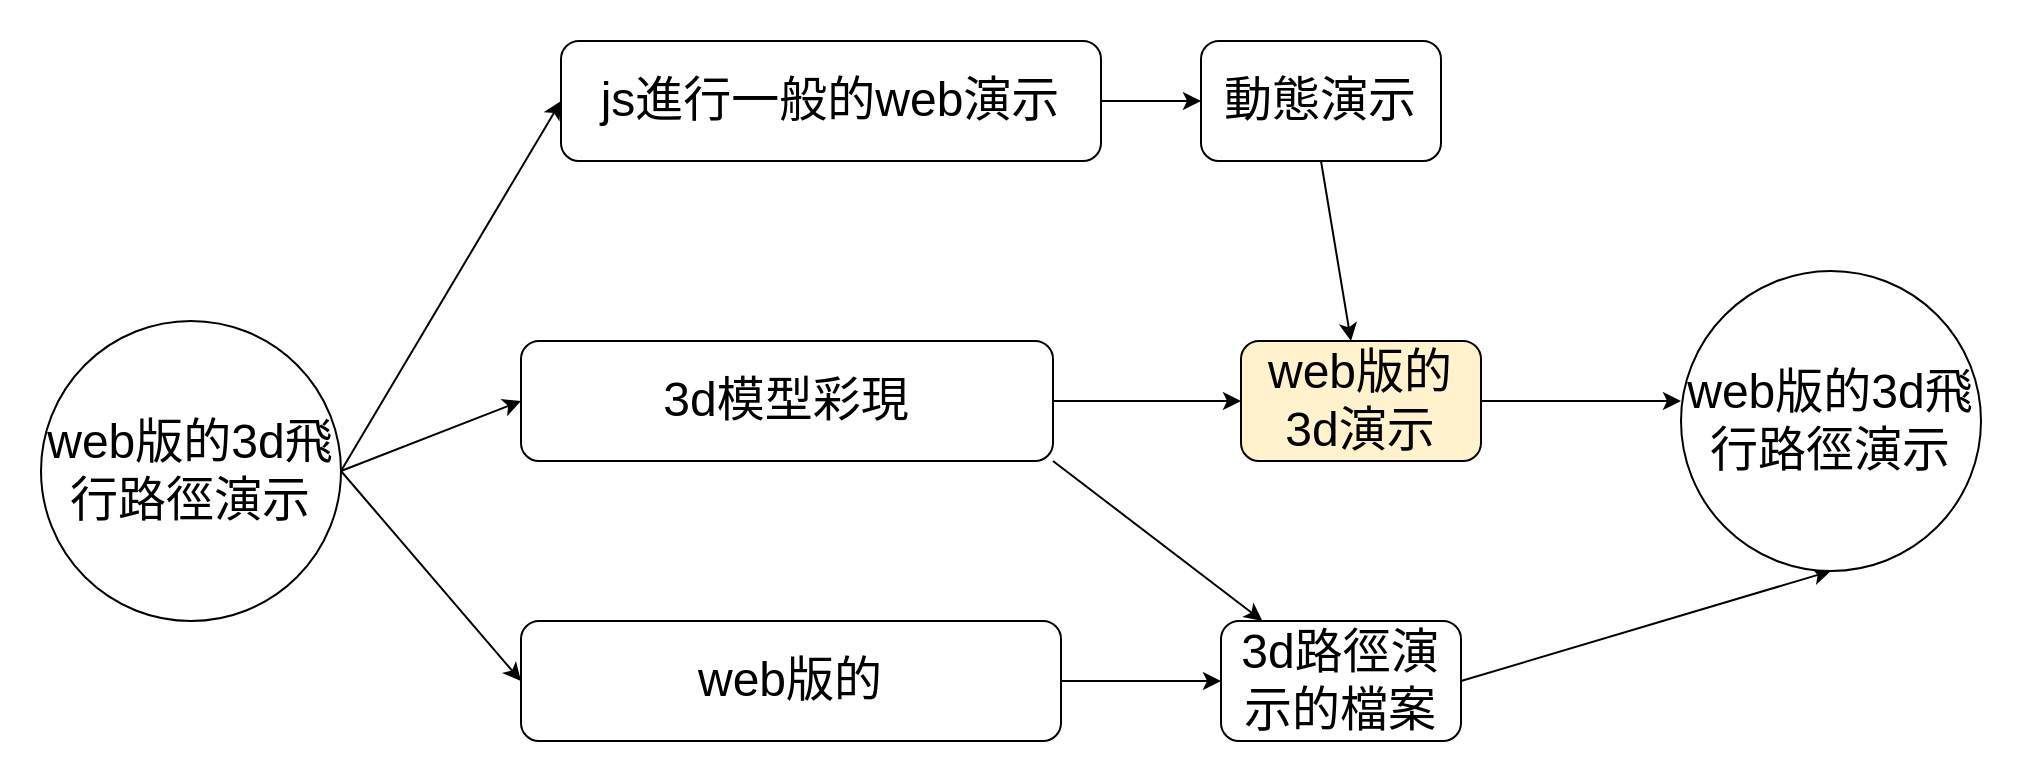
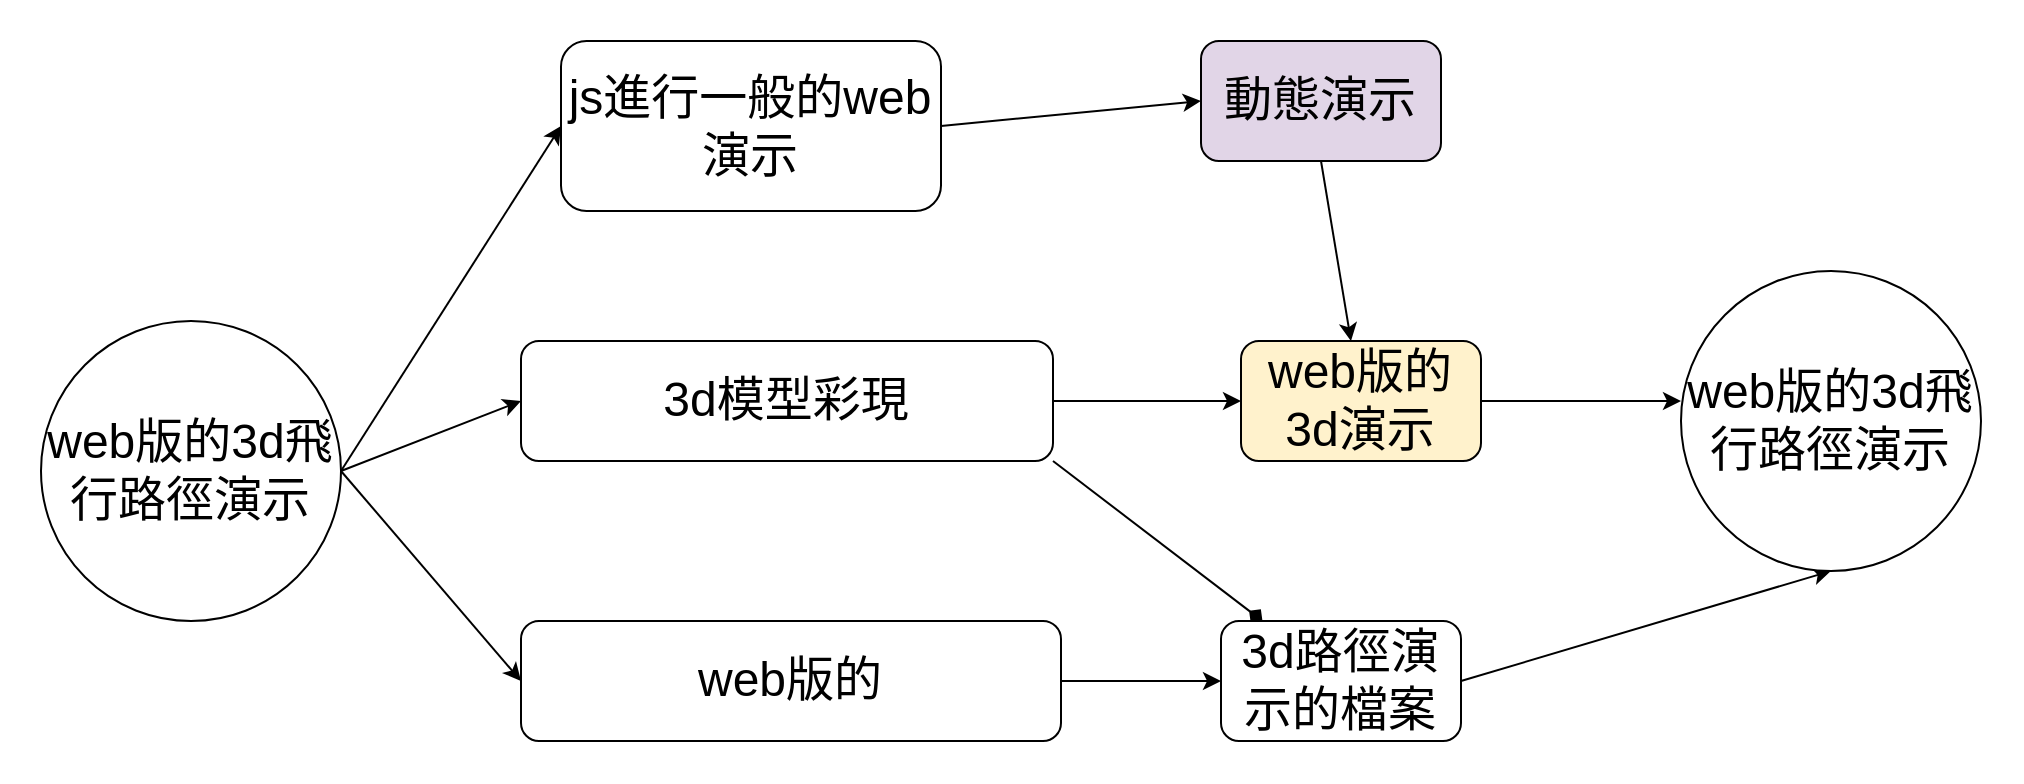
node "js進行一般的web演示": size 540x120 -> 380x170
node "動態演示": fillcolor #ffffff -> #e1d5e7
edge "3d模型彩現" -> "3d路徑演示的檔案": arrowhead classic -> diamond
